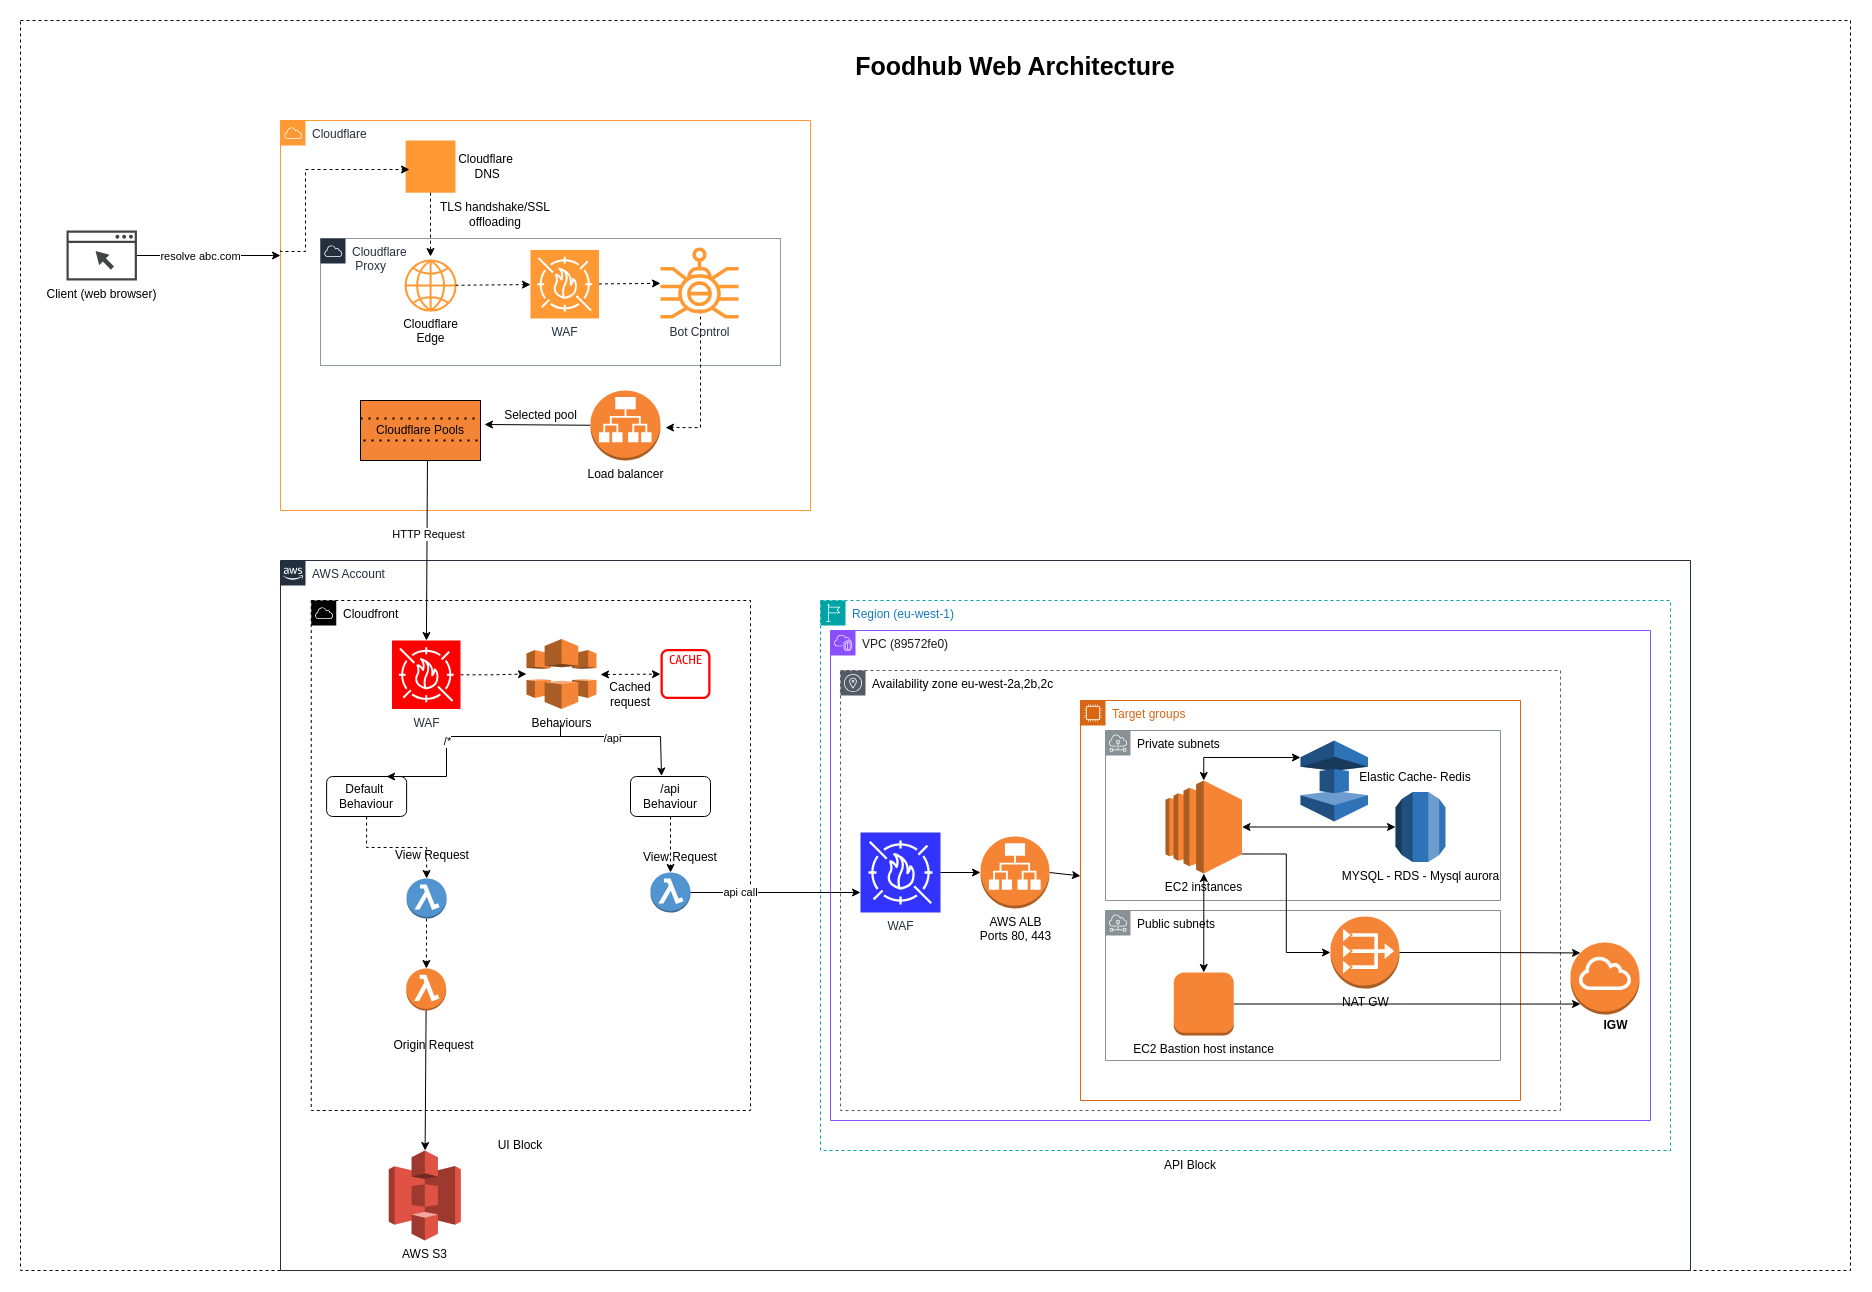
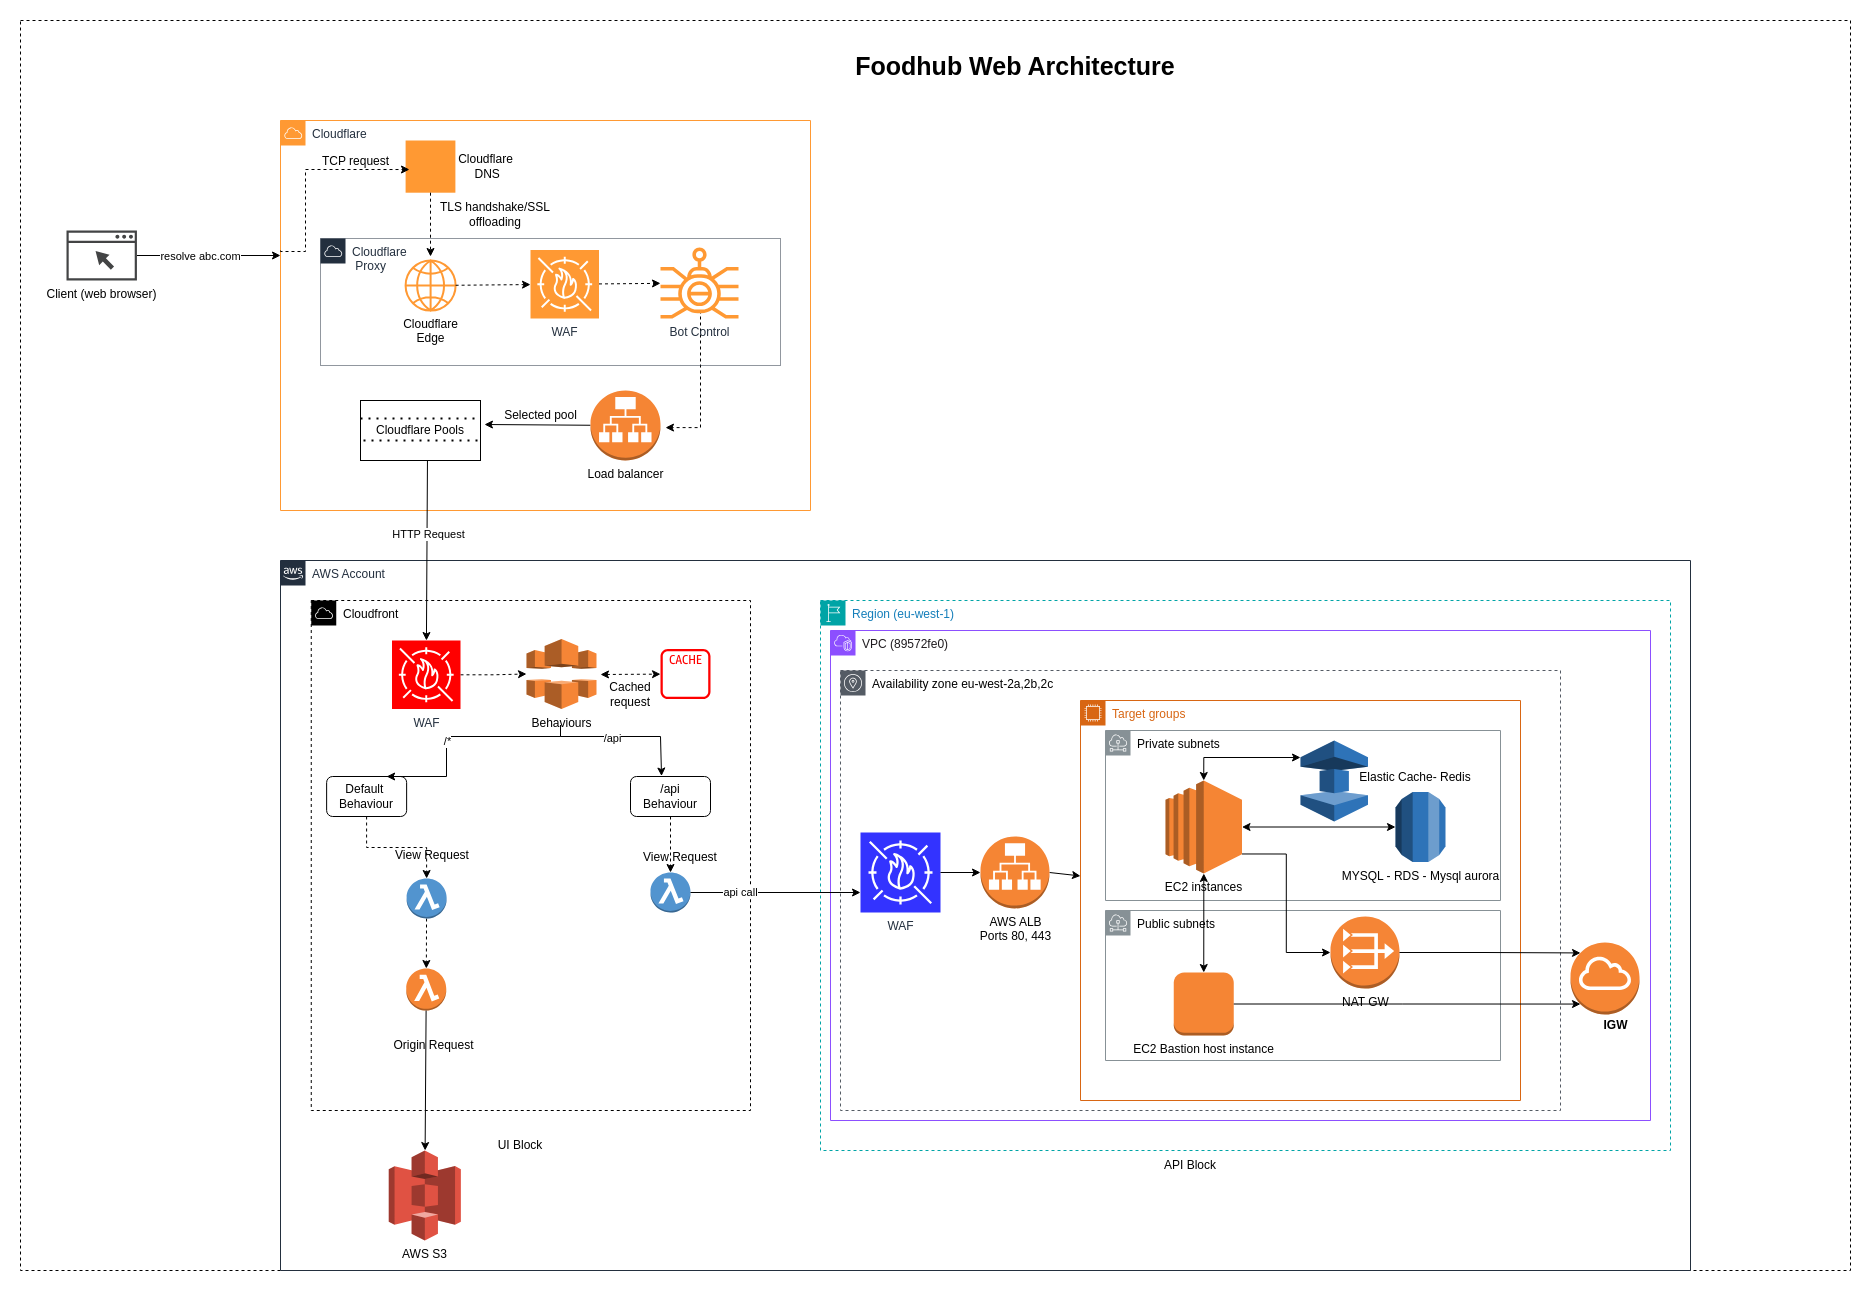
node "TCP request": added
node "Cloudflare Pools": fillcolor #f58536 -> #ffffff
